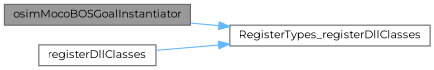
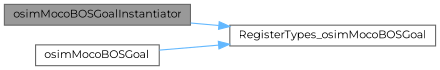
node "RegisterTypes_registerDllClasses": label "RegisterTypes_registerDllClasses" -> "RegisterTypes_osimMocoBOSGoal"
node "registerDllClasses": label "registerDllClasses" -> "osimMocoBOSGoal"
